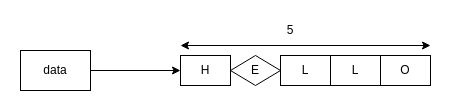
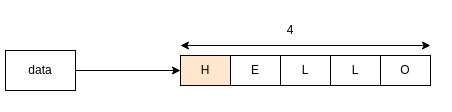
node "5": label "5" -> "4"
node "data": moved (56, 71) -> (41, 71)
node "H": fillcolor #ffffff -> #ffe6cc
node "E": shape diamond -> rectangle
